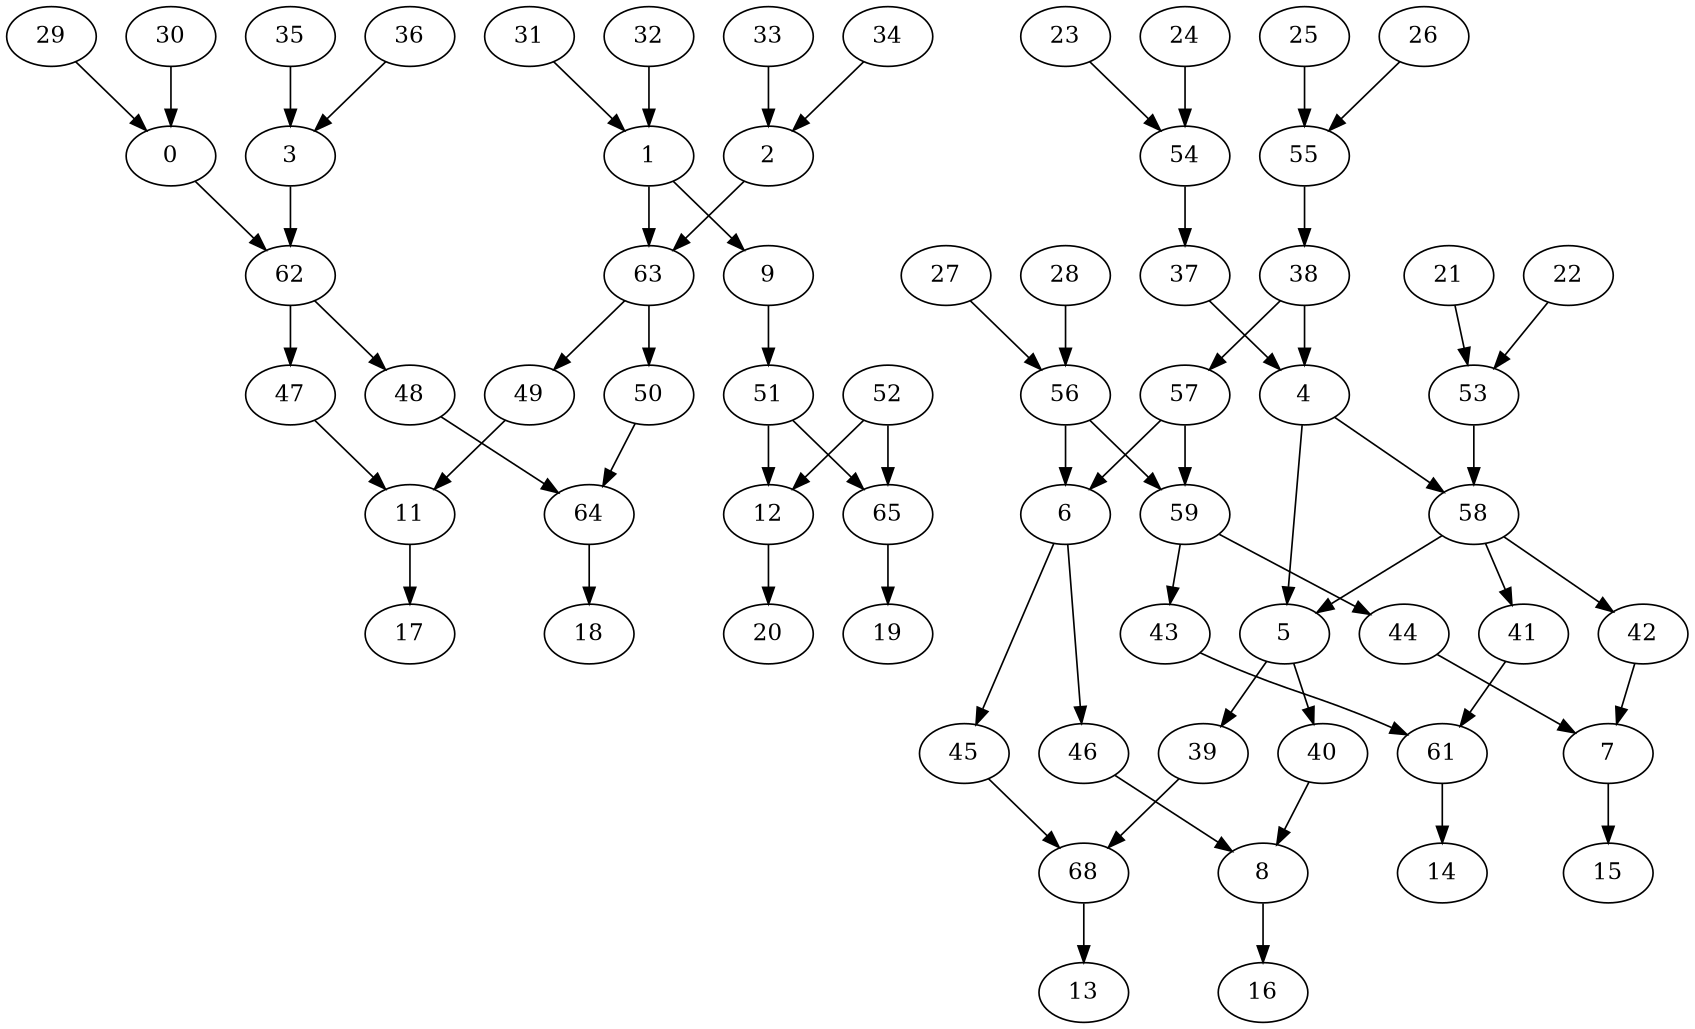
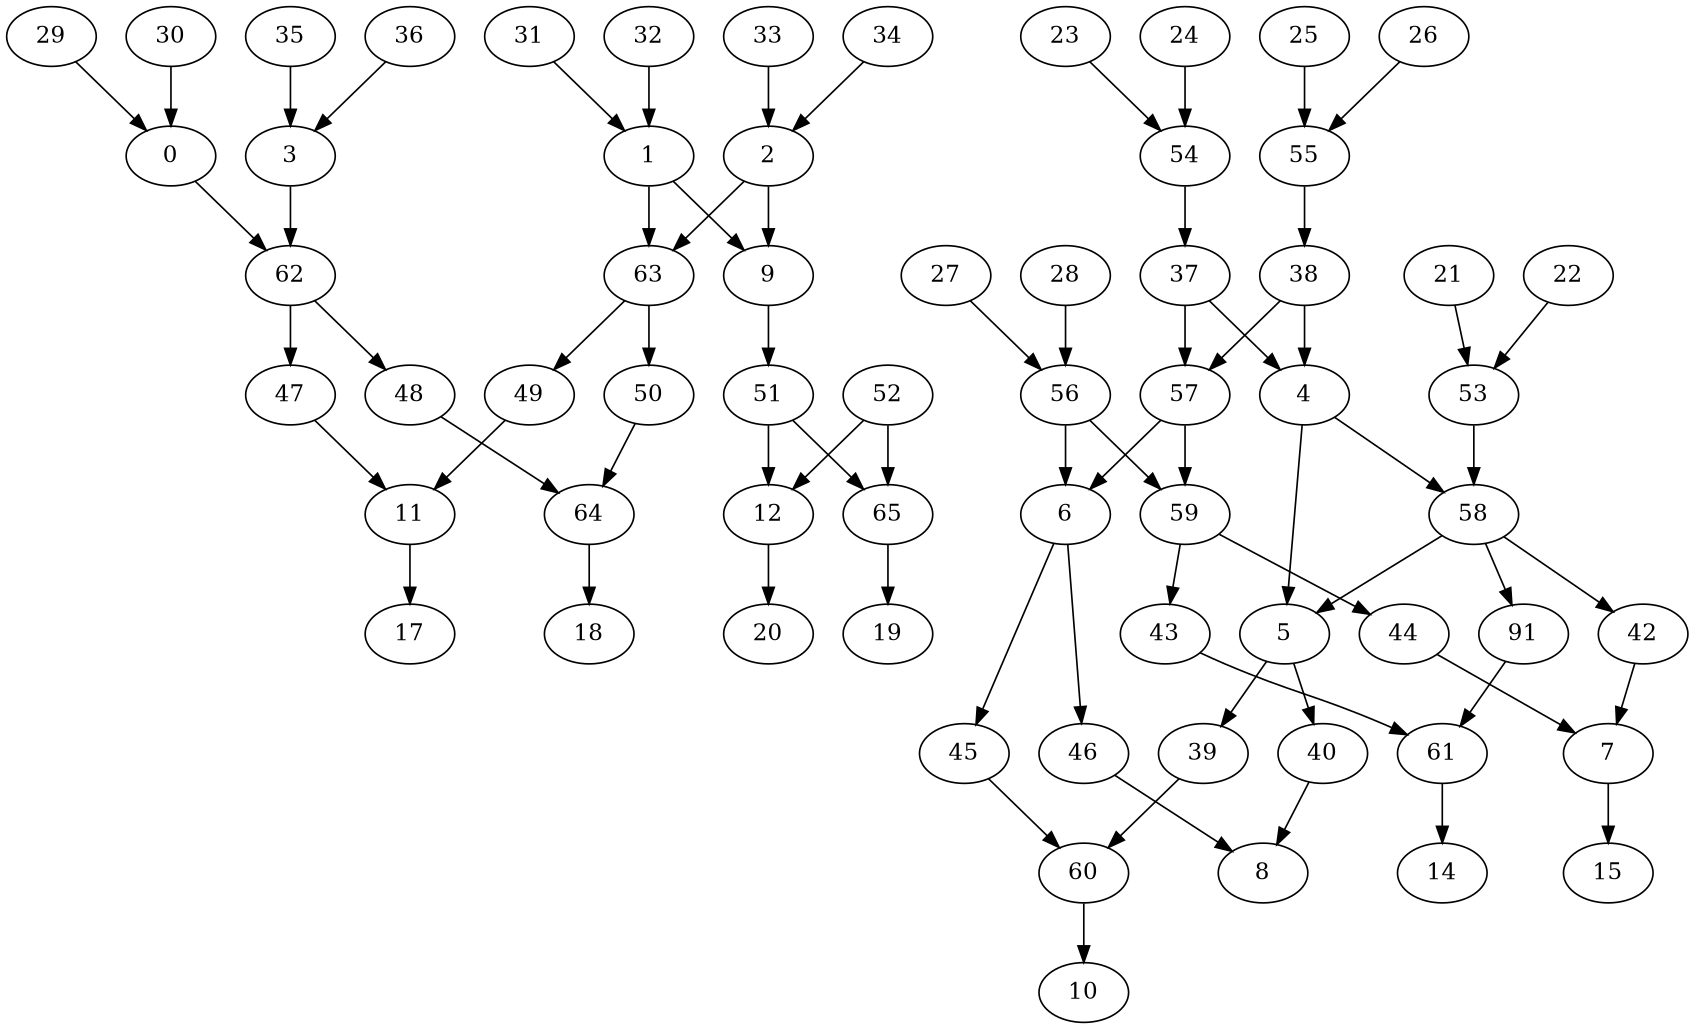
edge "2" -> "9": added
edge "37" -> "57": added
node "41": label "41" -> "91"
node "68": label "68" -> "60"
node "13": label "13" -> "10"
node "16": removed
